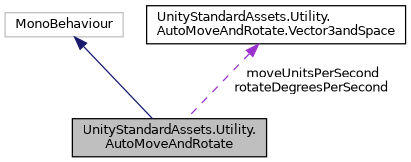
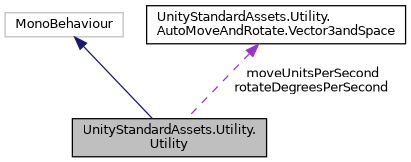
node "UnityStandardAssets.Utility. AutoMoveAndRotate": label "UnityStandardAssets.Utility. AutoMoveAndRotate" -> "UnityStandardAssets.Utility. Utility"
